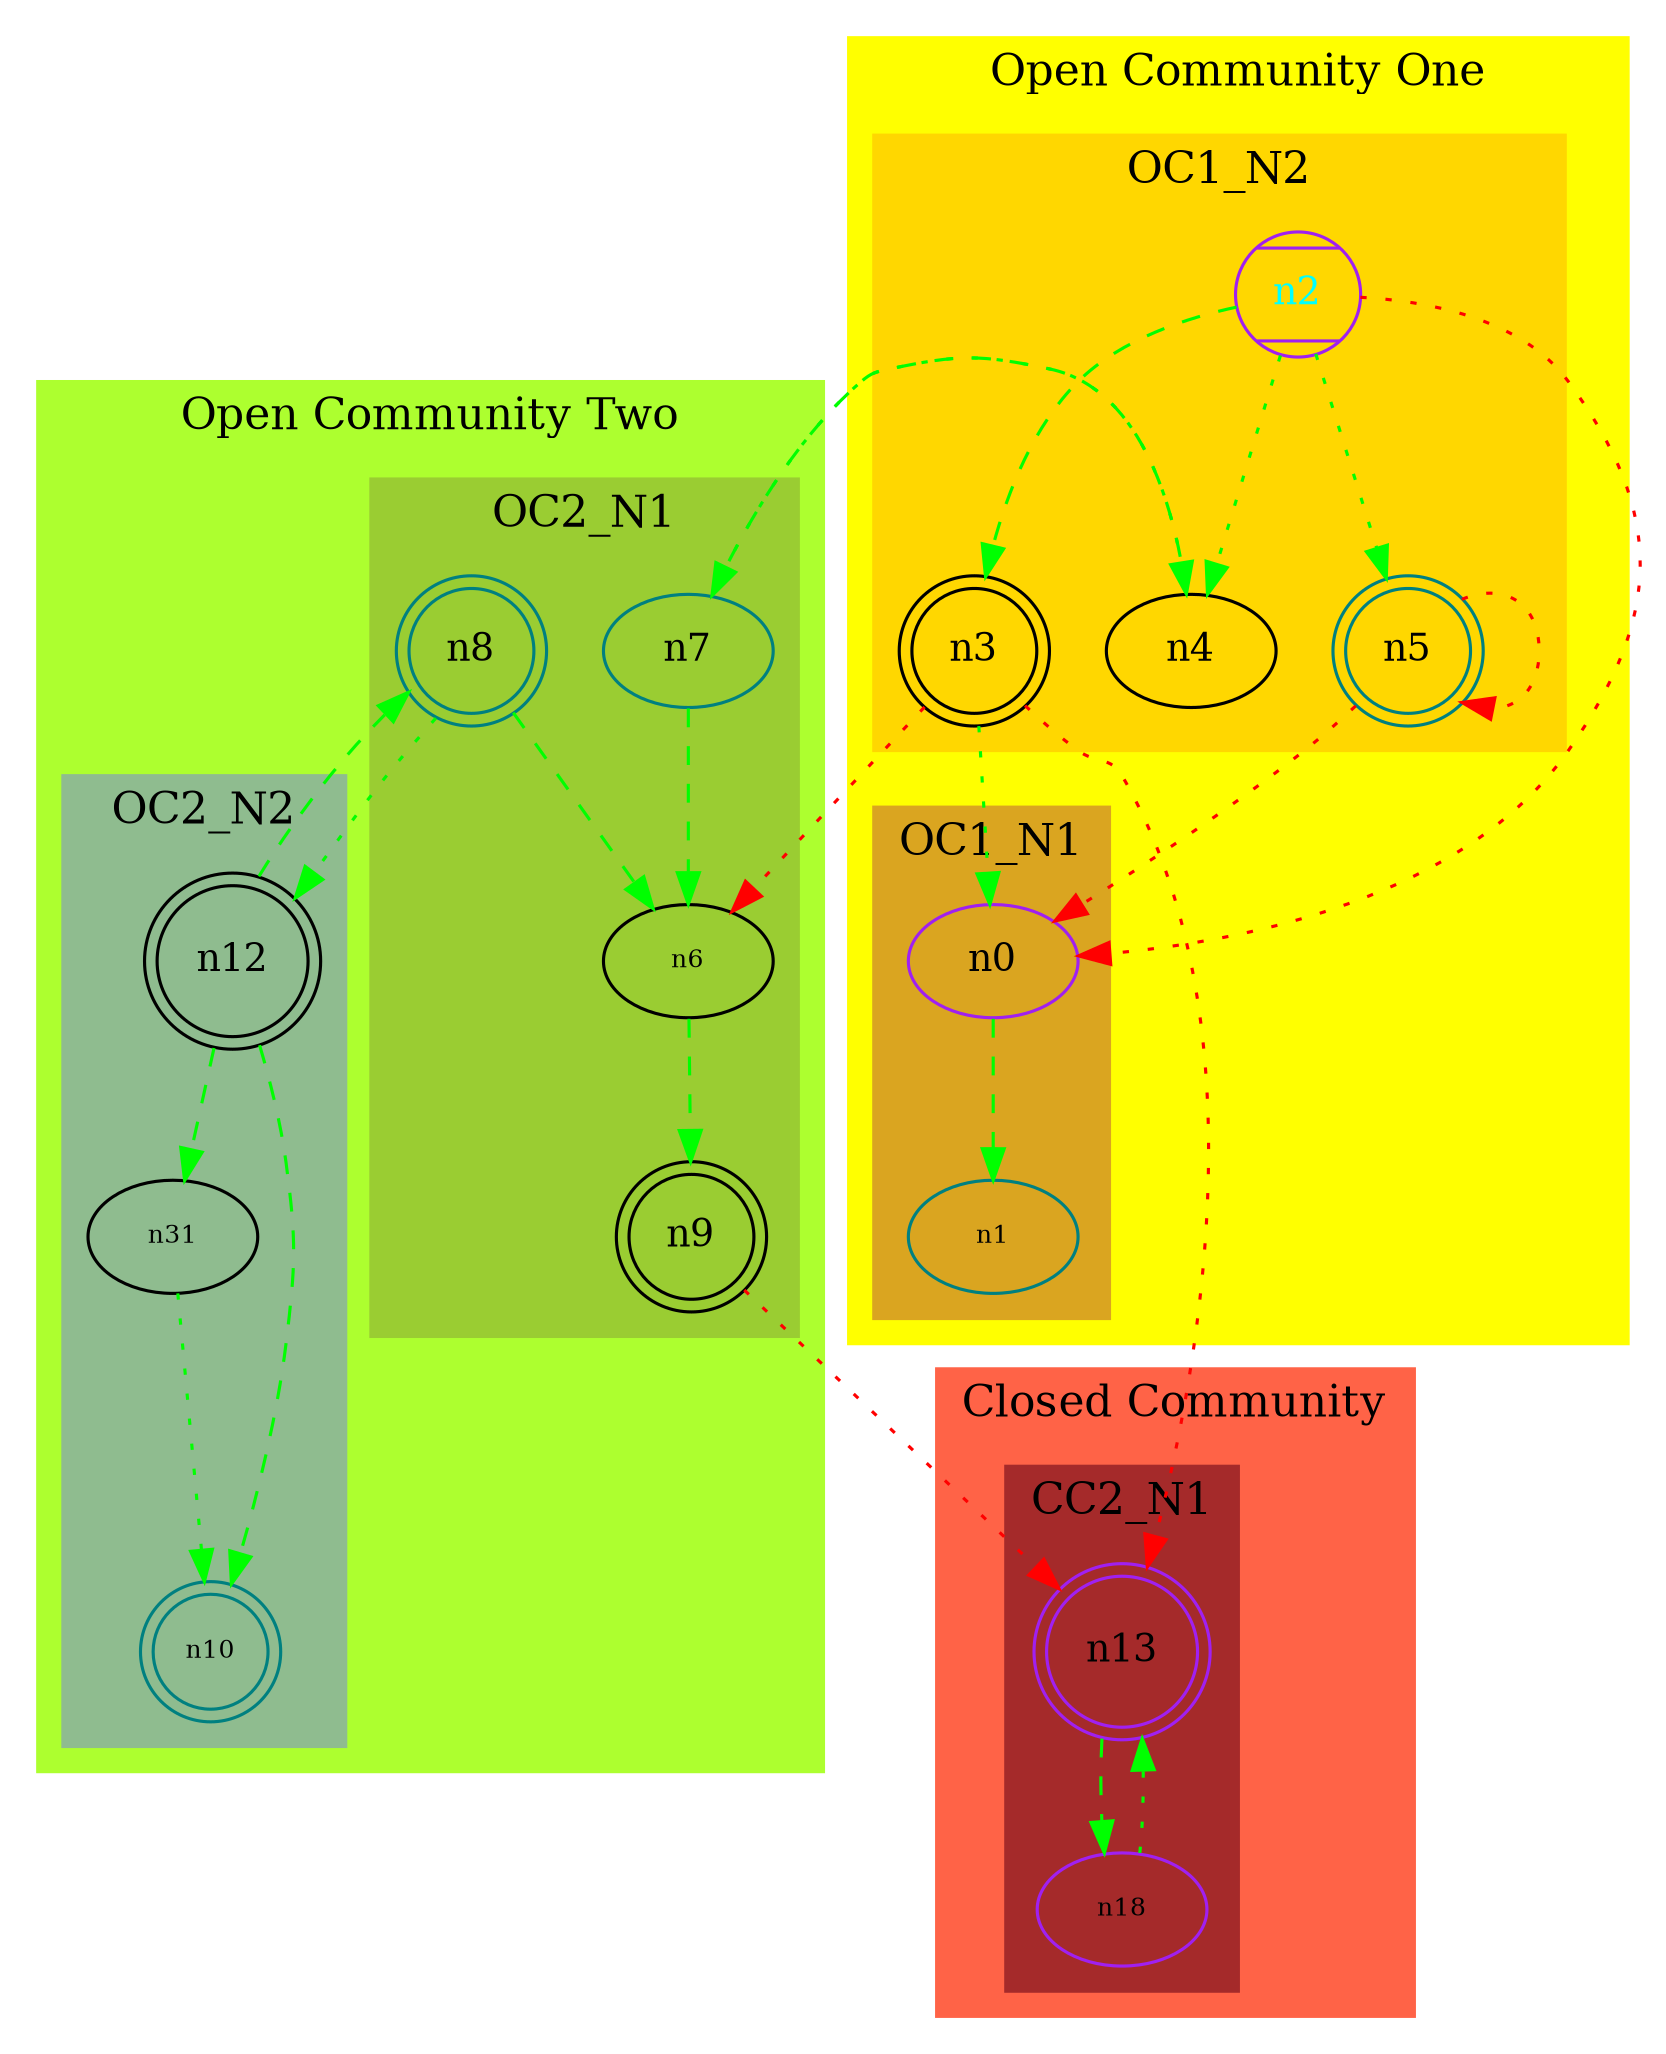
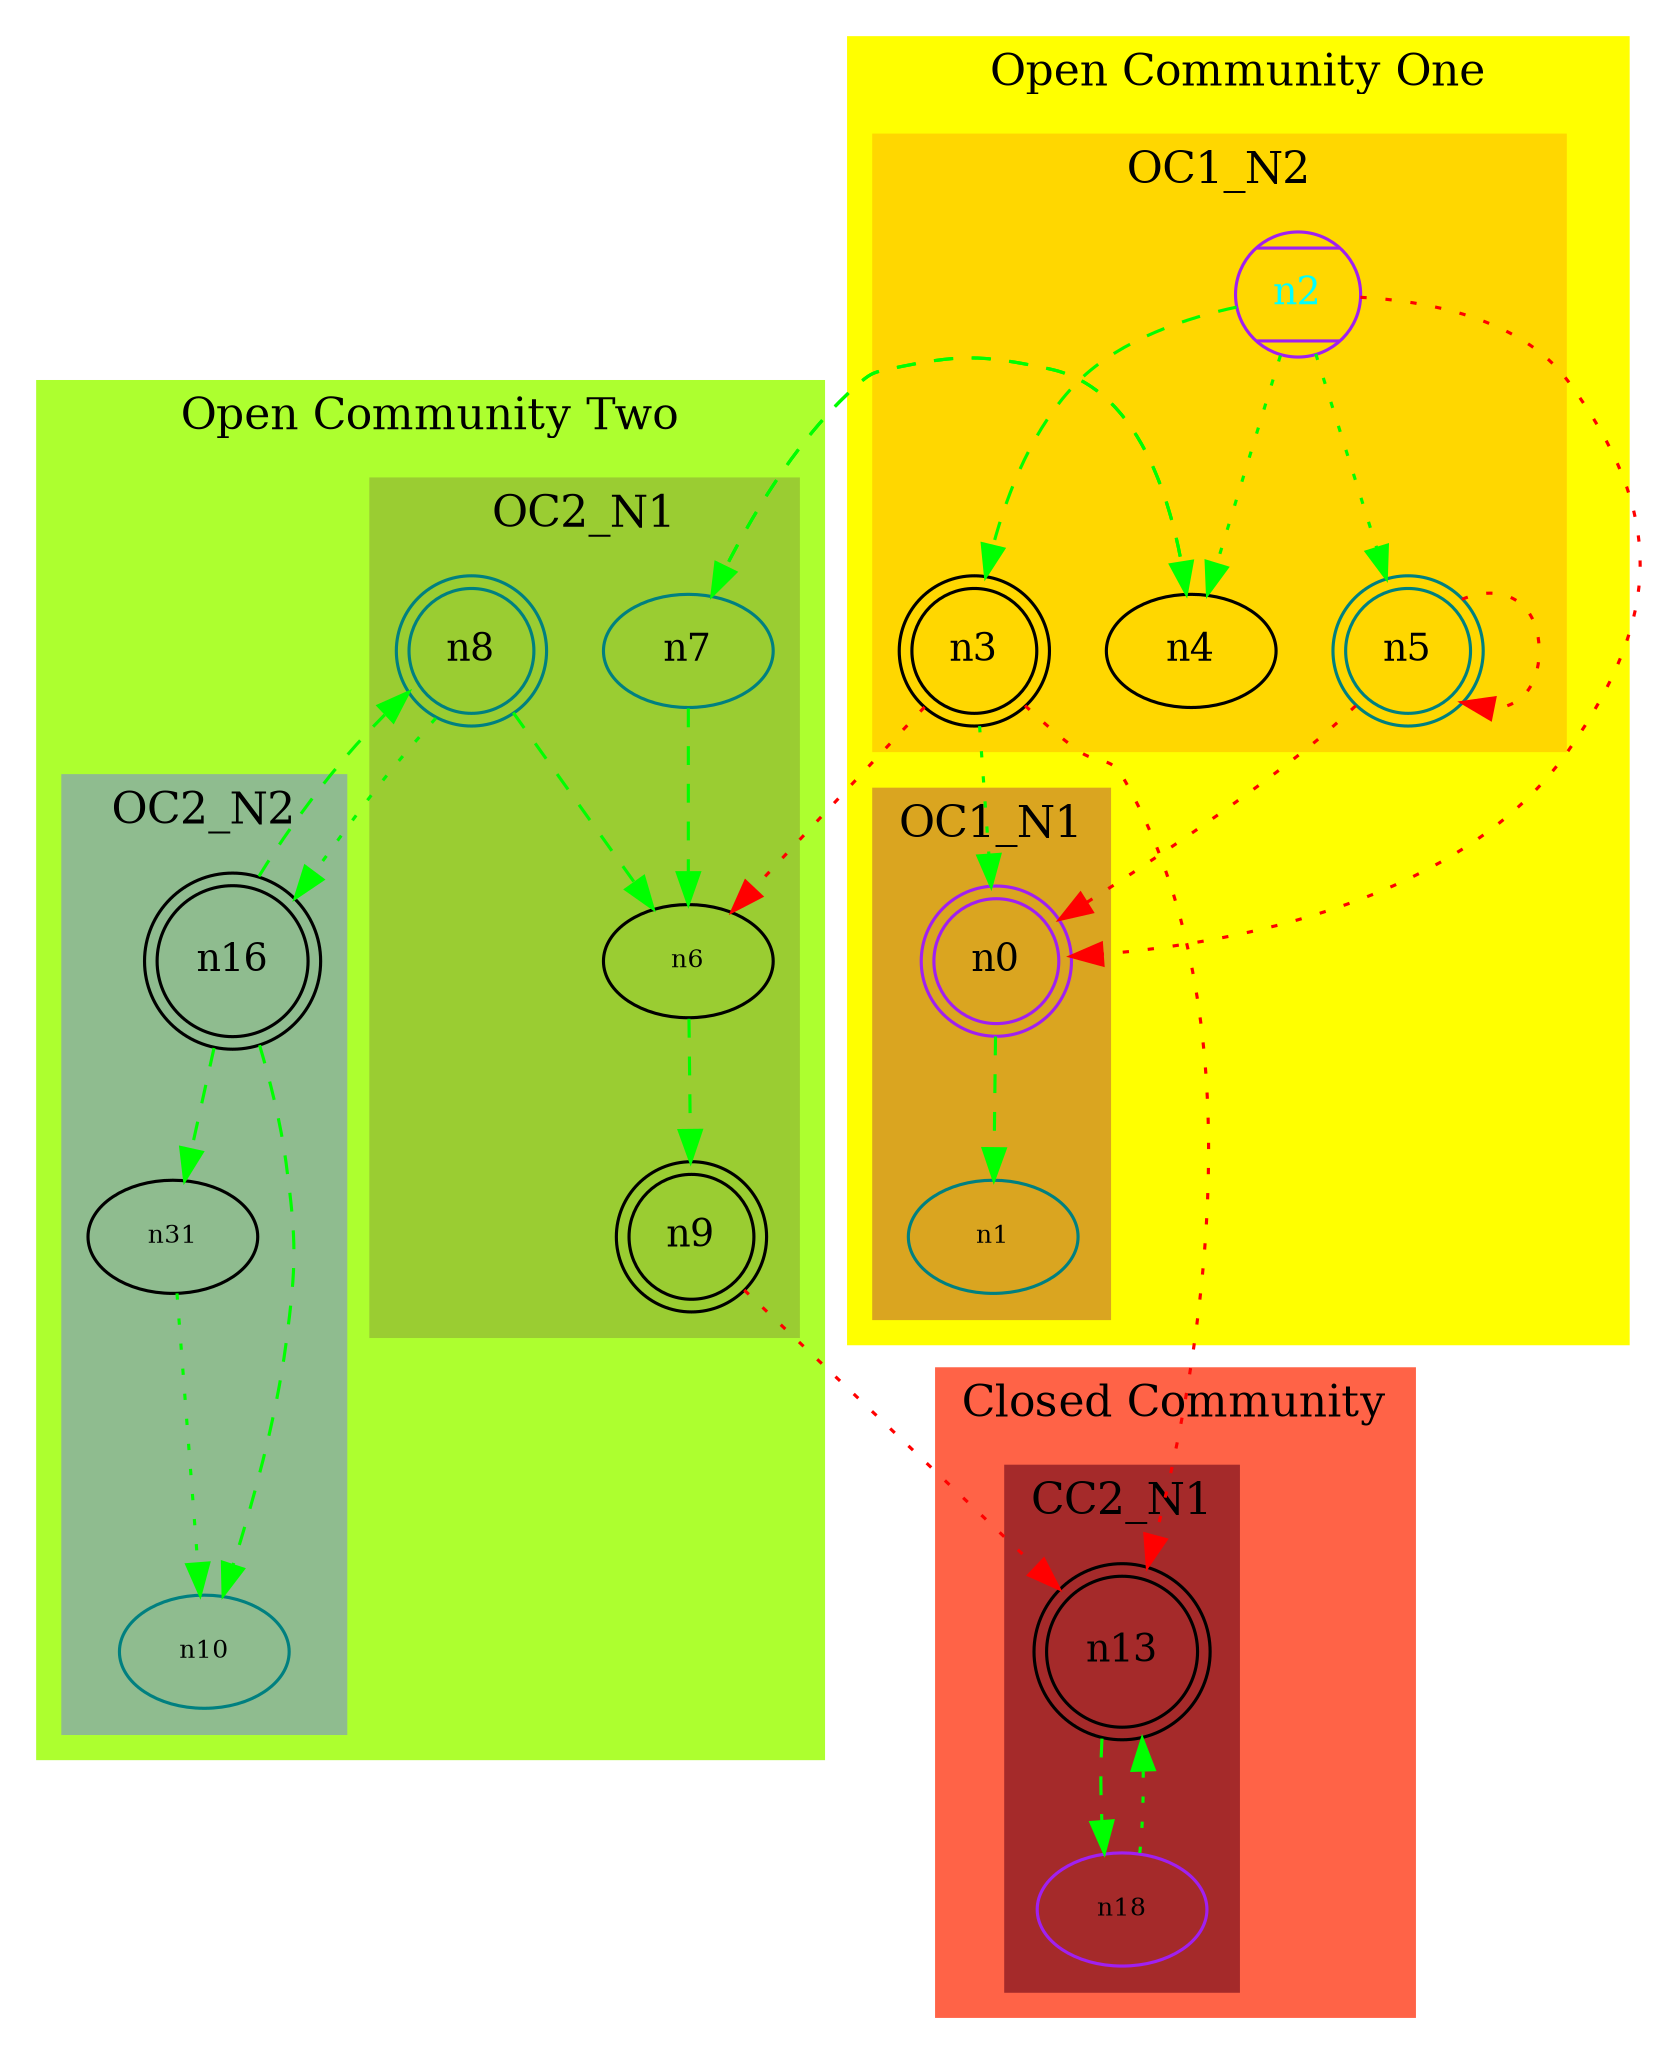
edge "n7" -> "n4": style dotted -> dashed
node "n12": label "n12" -> "n16"
node "n0": shape ellipse -> doublecircle
node "n10": shape doublecircle -> ellipse
node "n13": color purple -> black
